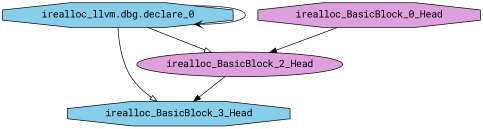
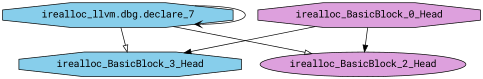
node "irealloc_llvm.dbg.declare_0": label "irealloc_llvm.dbg.declare_0" -> "irealloc_llvm.dbg.declare_7"
edge "irealloc_BasicBlock_2_Head" -> "irealloc_BasicBlock_3_Head": now "irealloc_BasicBlock_0_Head" -> "irealloc_BasicBlock_3_Head"
